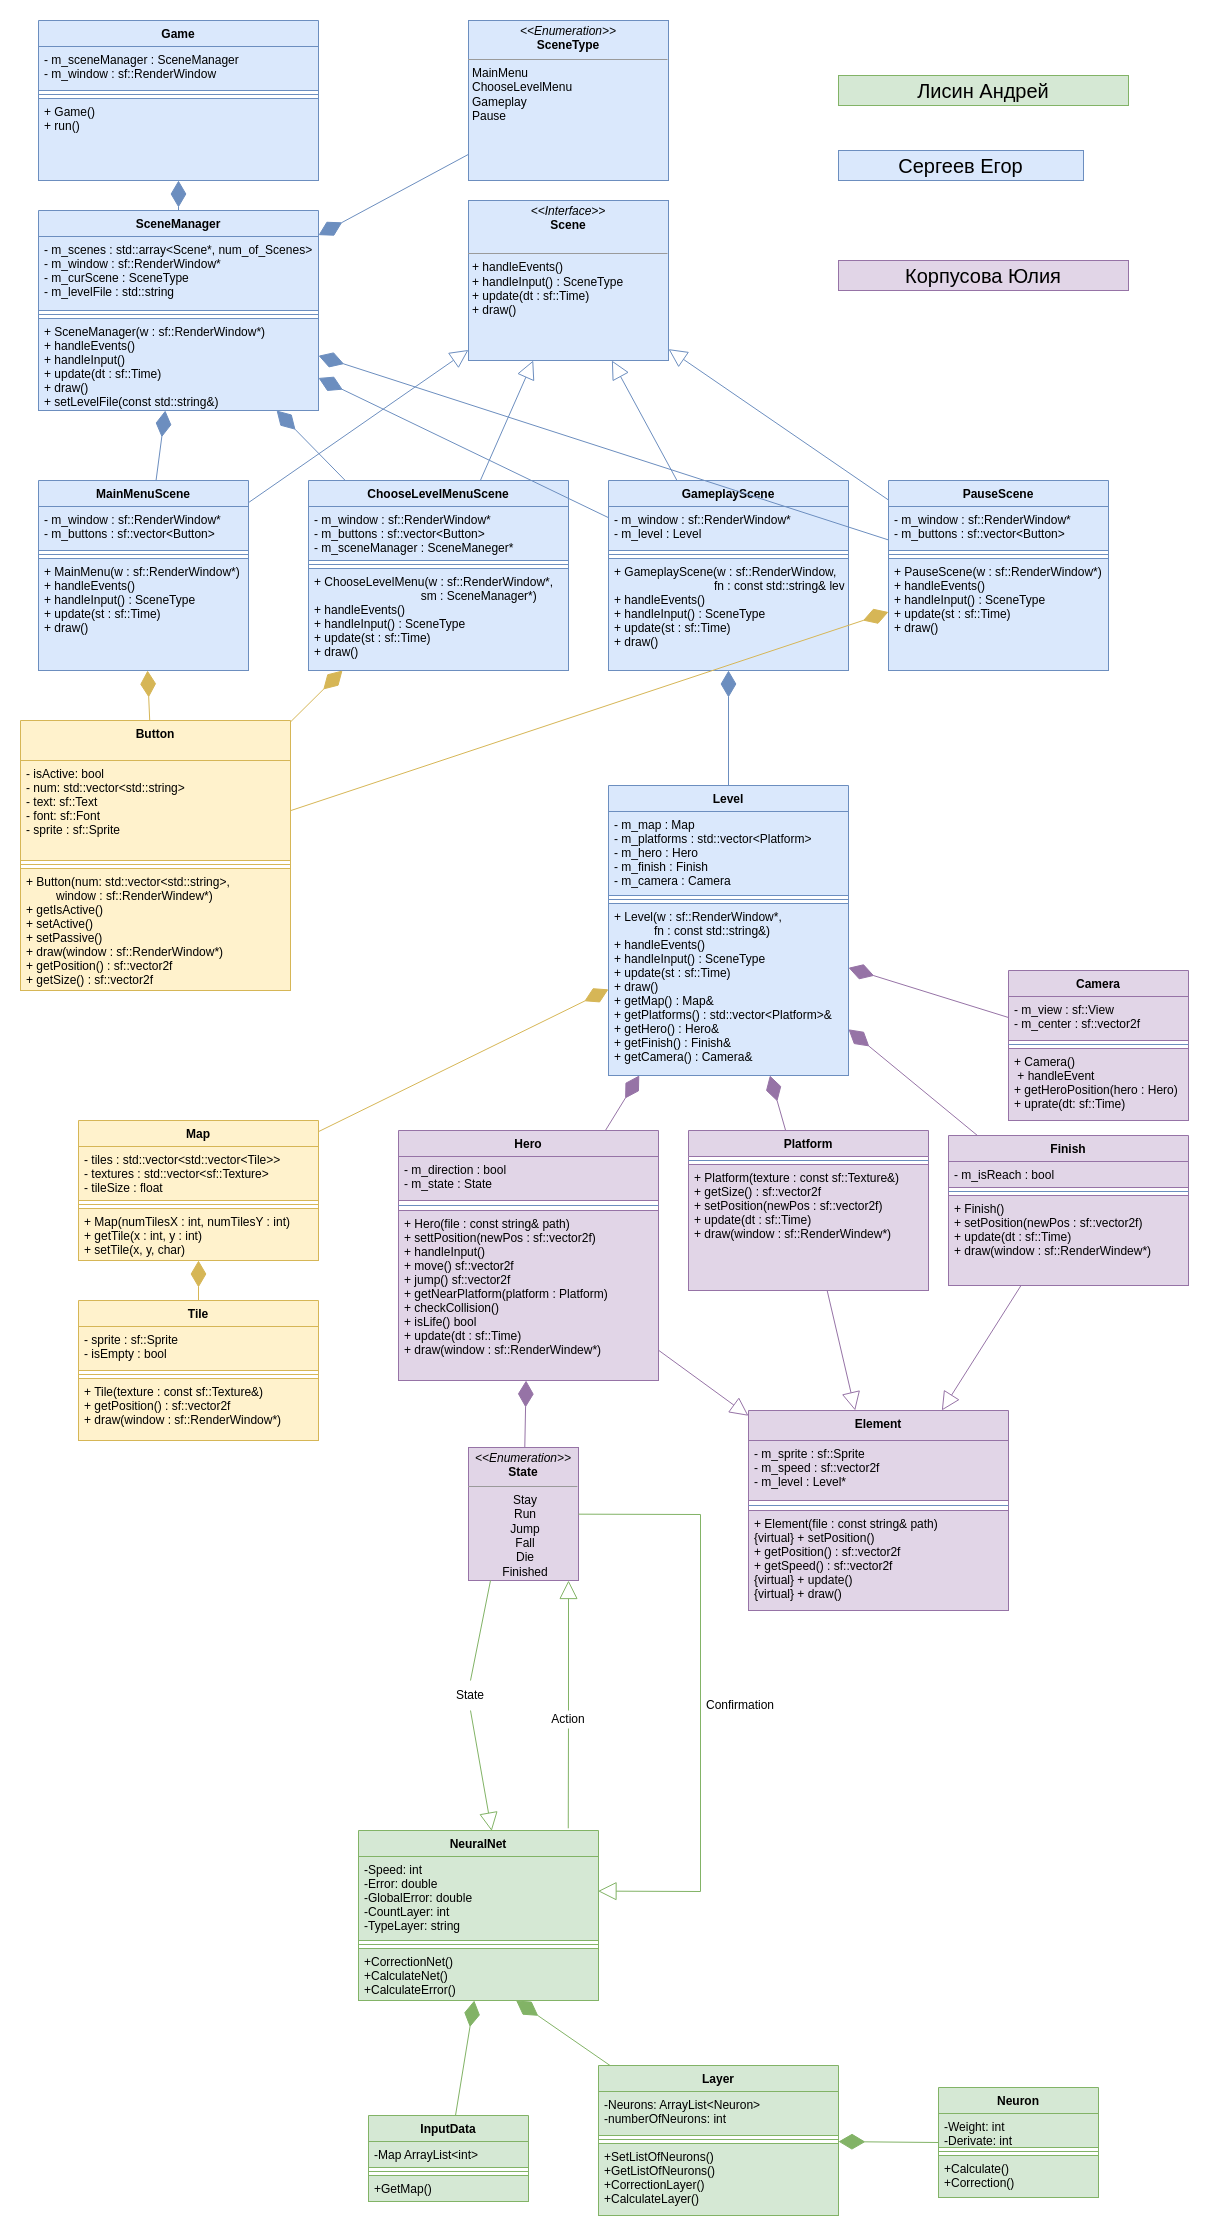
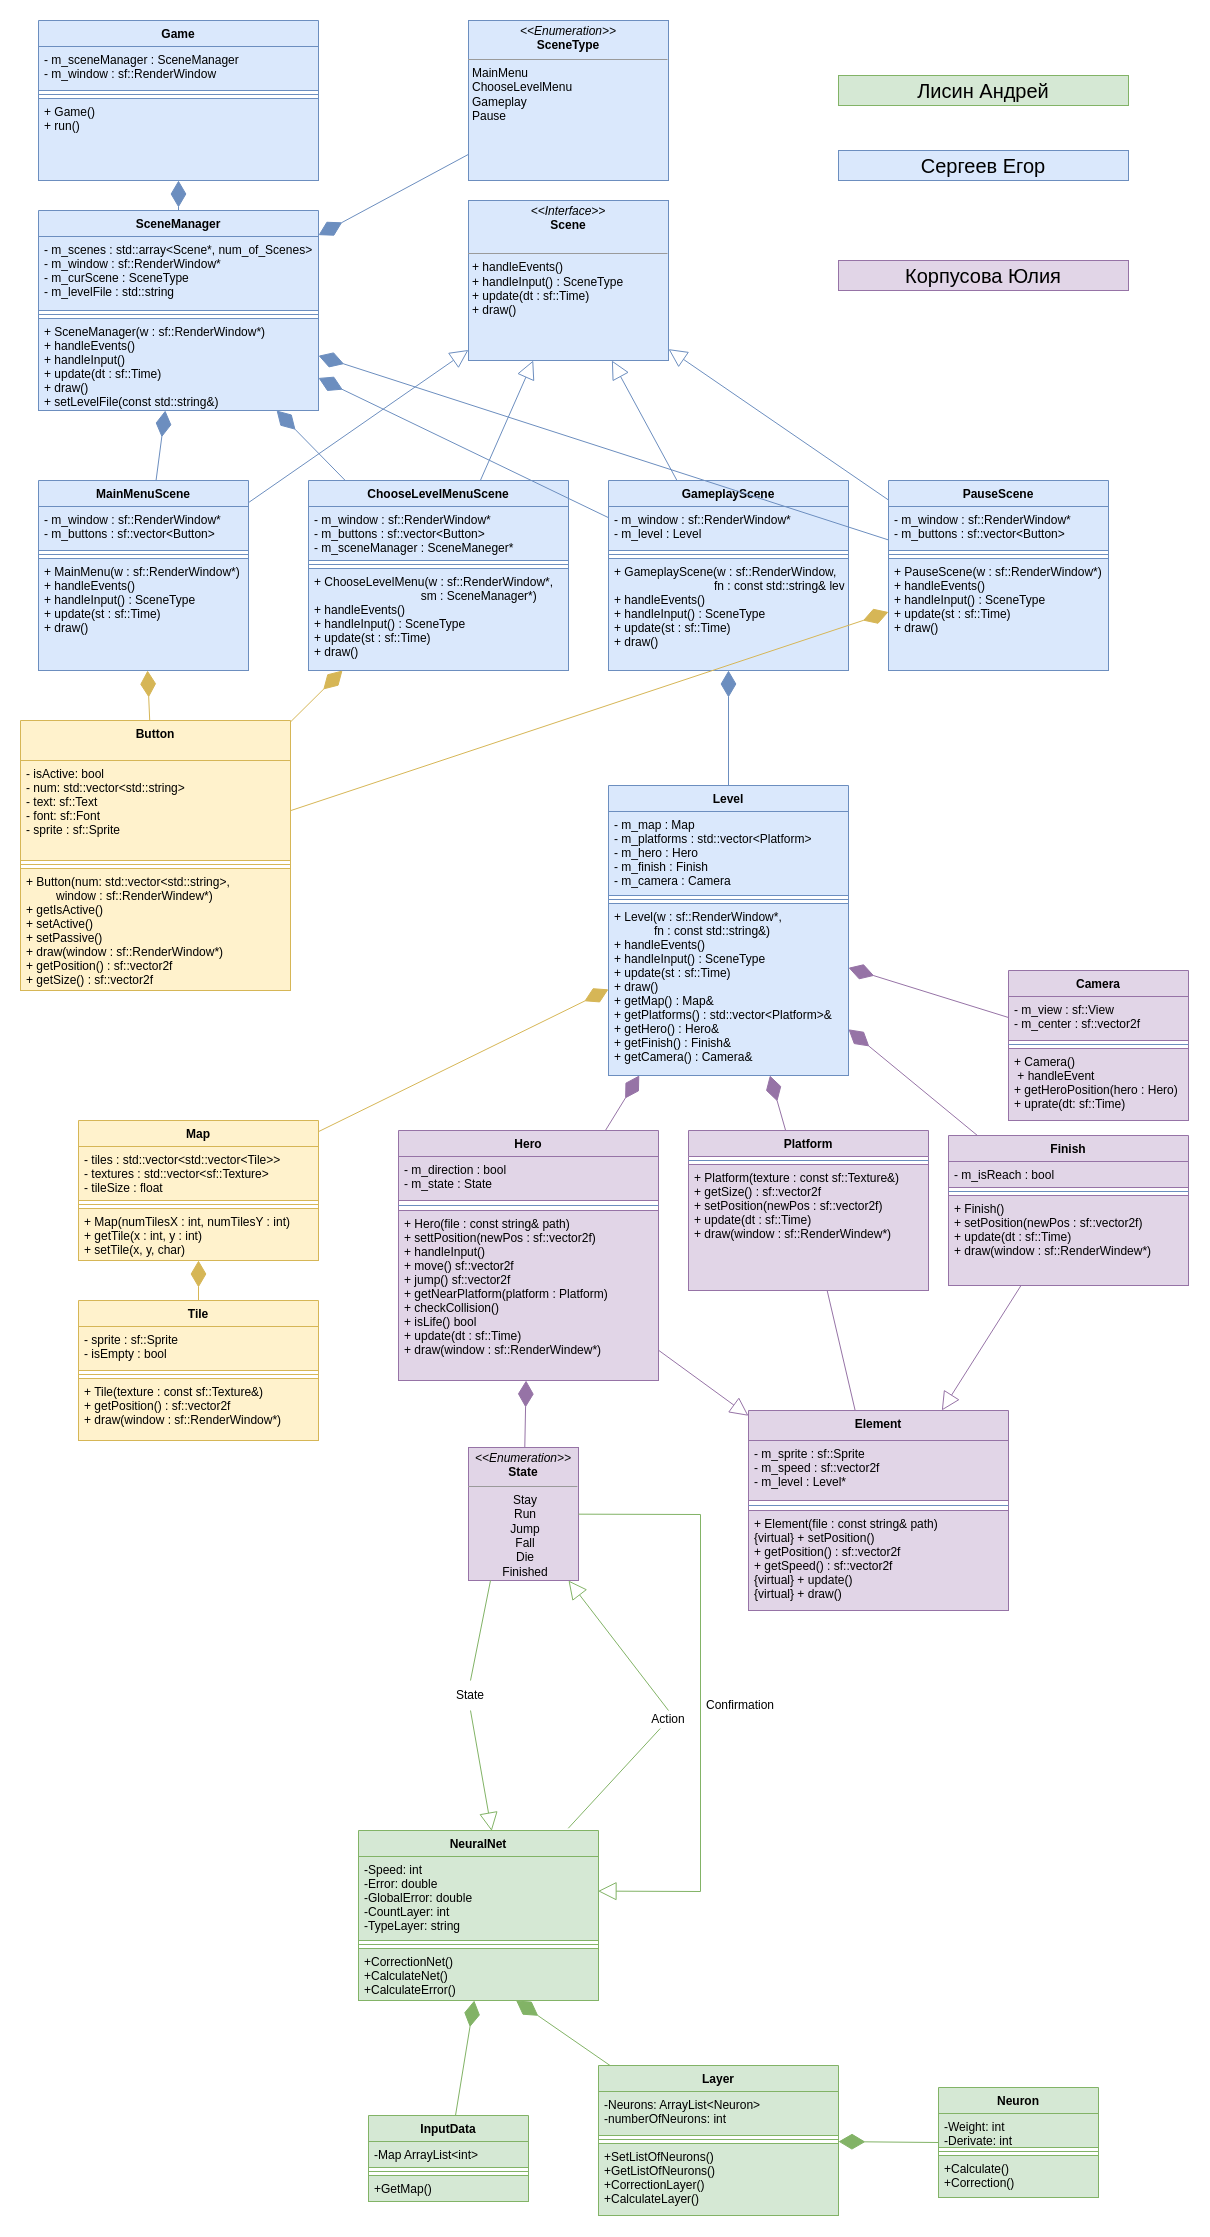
node "Сергеев Егор": size 245x30 -> 290x30
edge "Platform" -> "Element": arrowhead block -> none
node "Action": moved (569, 1720) -> (669, 1720)
